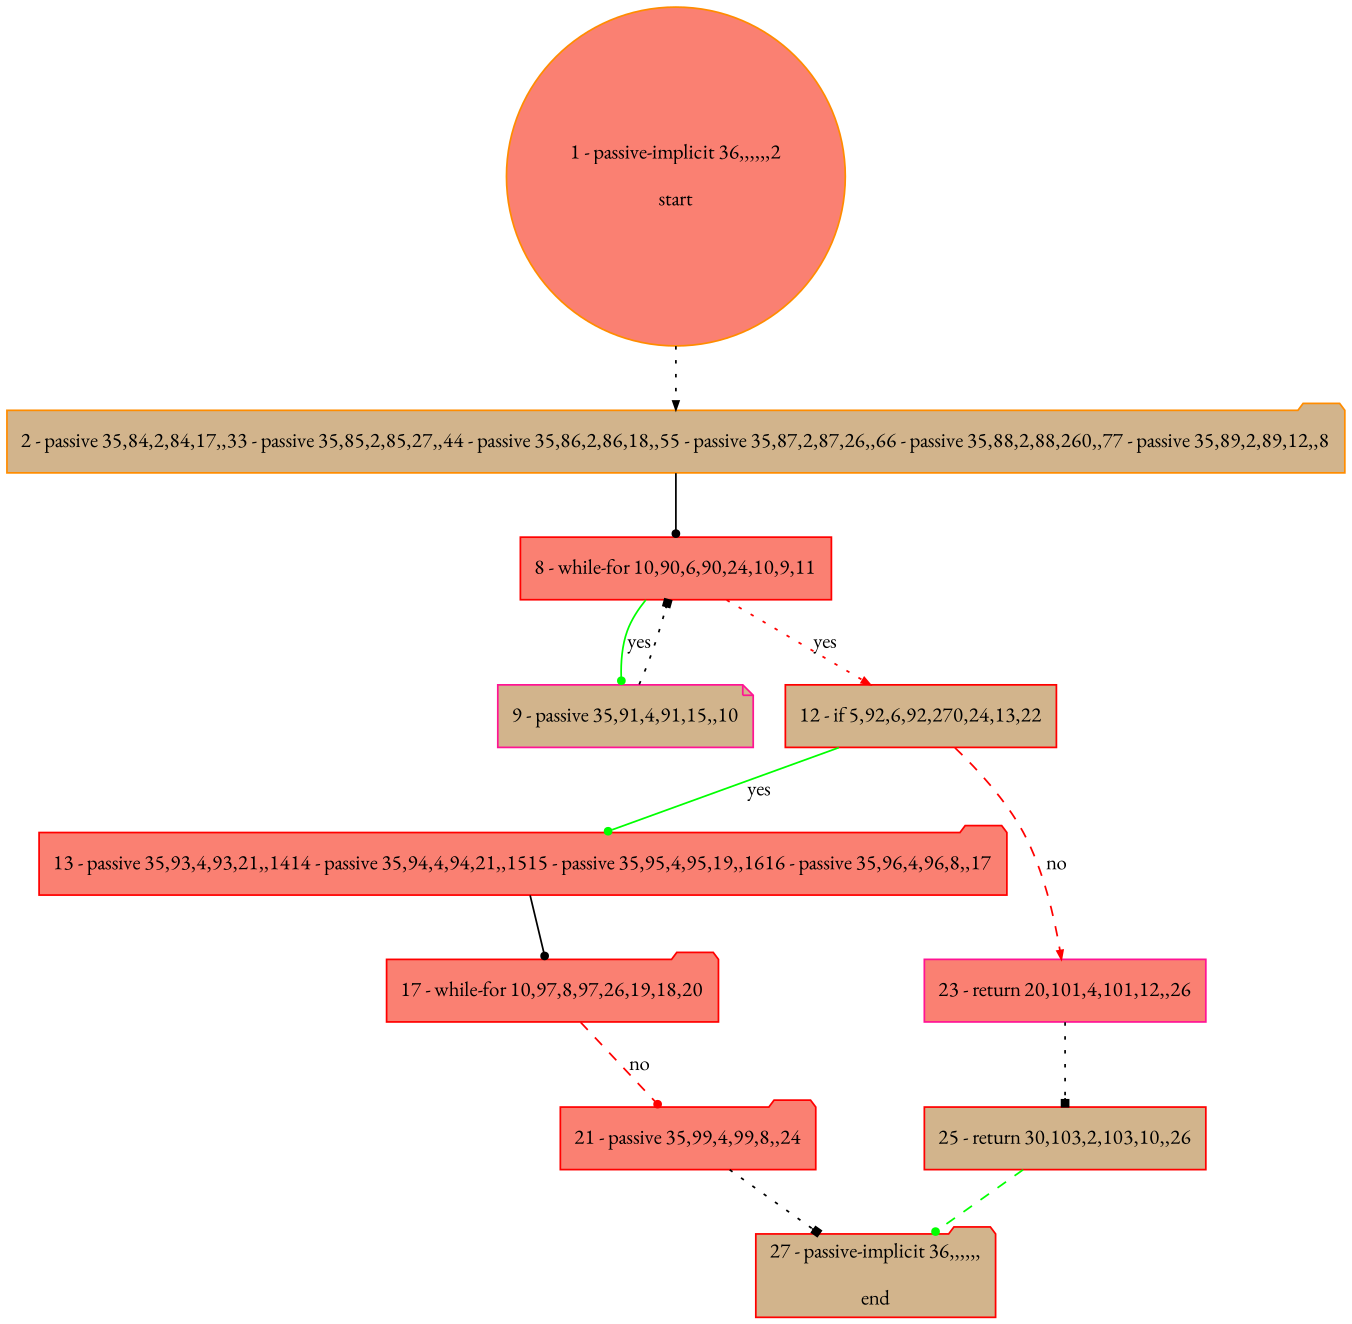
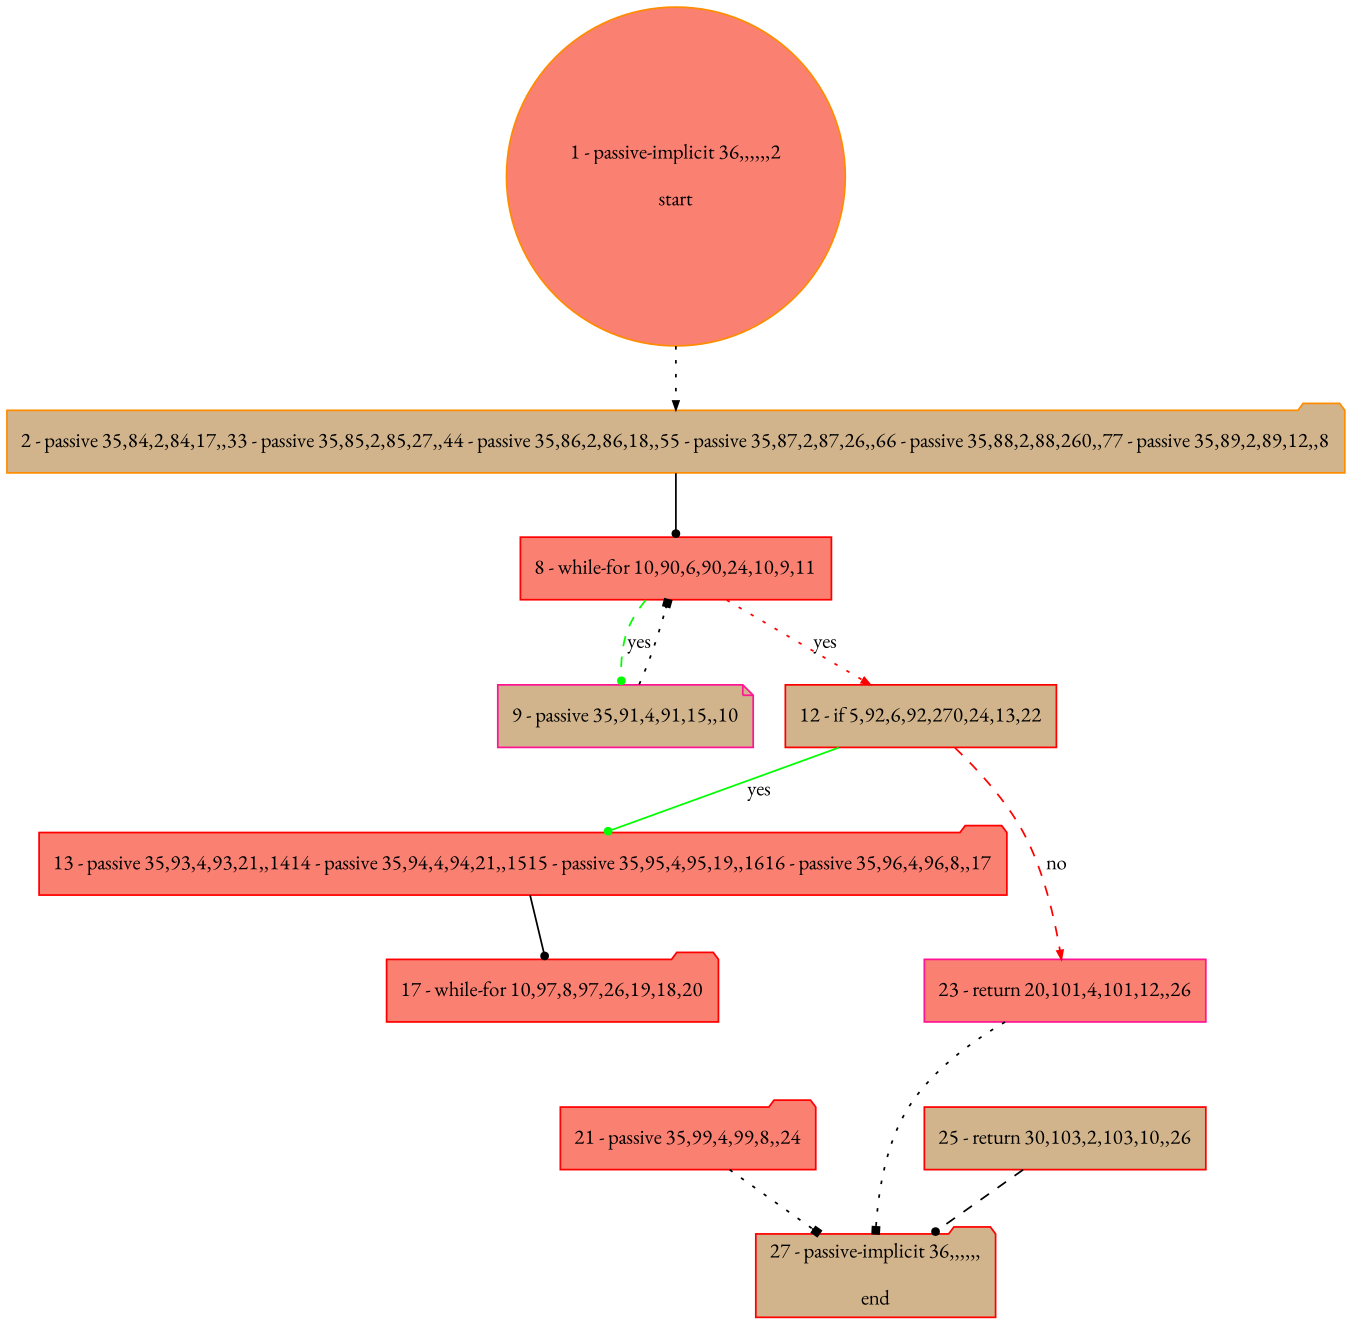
edge "8 - while-for 10,90,6,90,24,10,9,11" -> "9 - passive 35,91,4,91,15,,10": style solid -> dashed
edge "23 - return 20,101,4,101,12,,26" -> "25 - return 30,103,2,103,10,,26": now "23 - return 20,101,4,101,12,,26" -> "27 - passive-implicit 36,,,,,, end"
edge "17 - while-for 10,97,8,97,26,19,18,20" -> "21 - passive 35,99,4,99,8,,24": removed, label "no"
edge "25 - return 30,103,2,103,10,,26" -> "27 - passive-implicit 36,,,,,, end": color #00ff00 -> #000000
